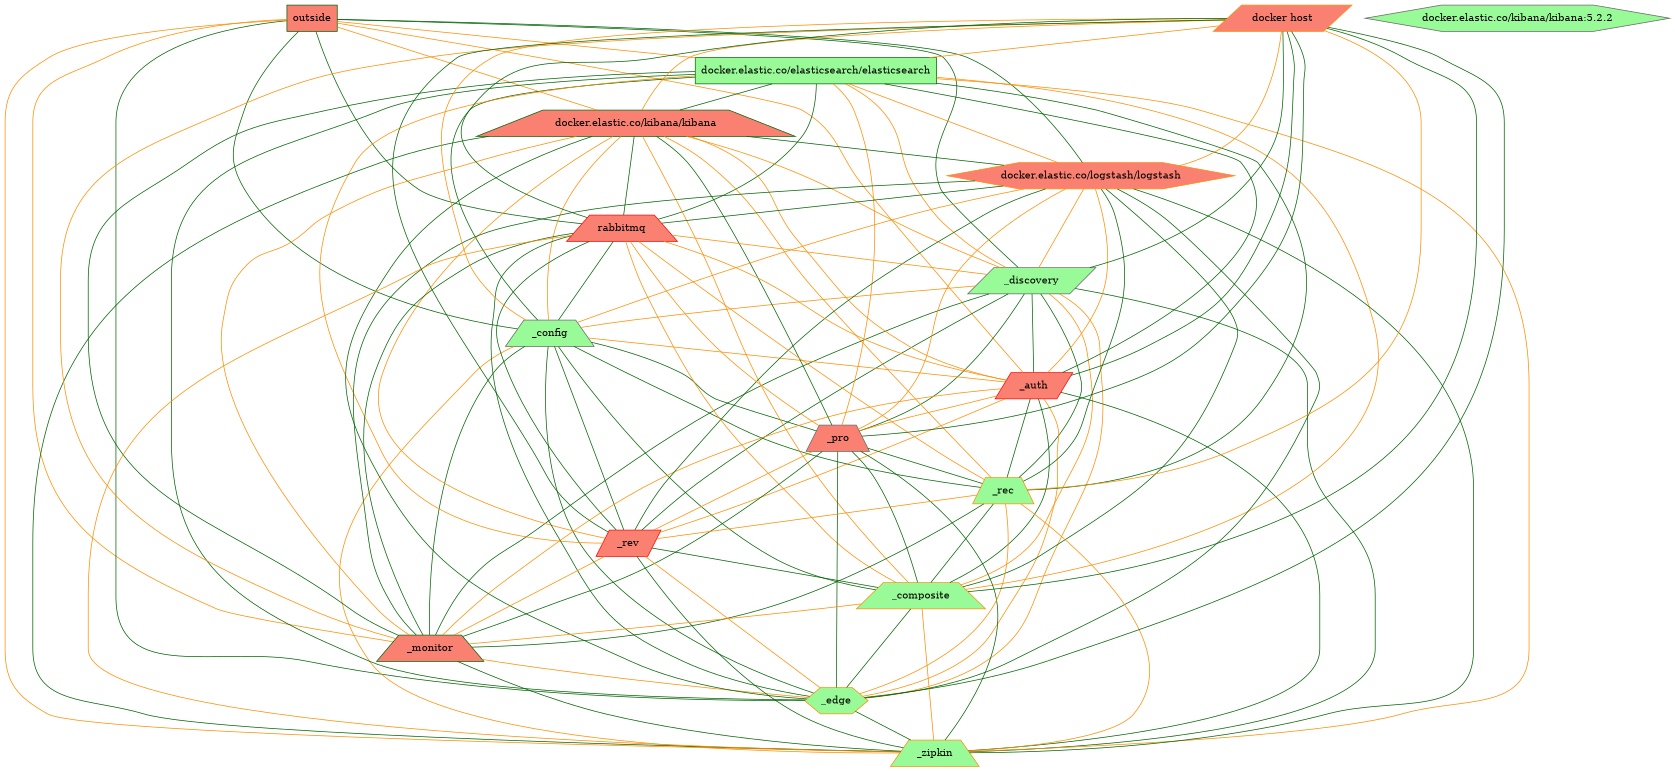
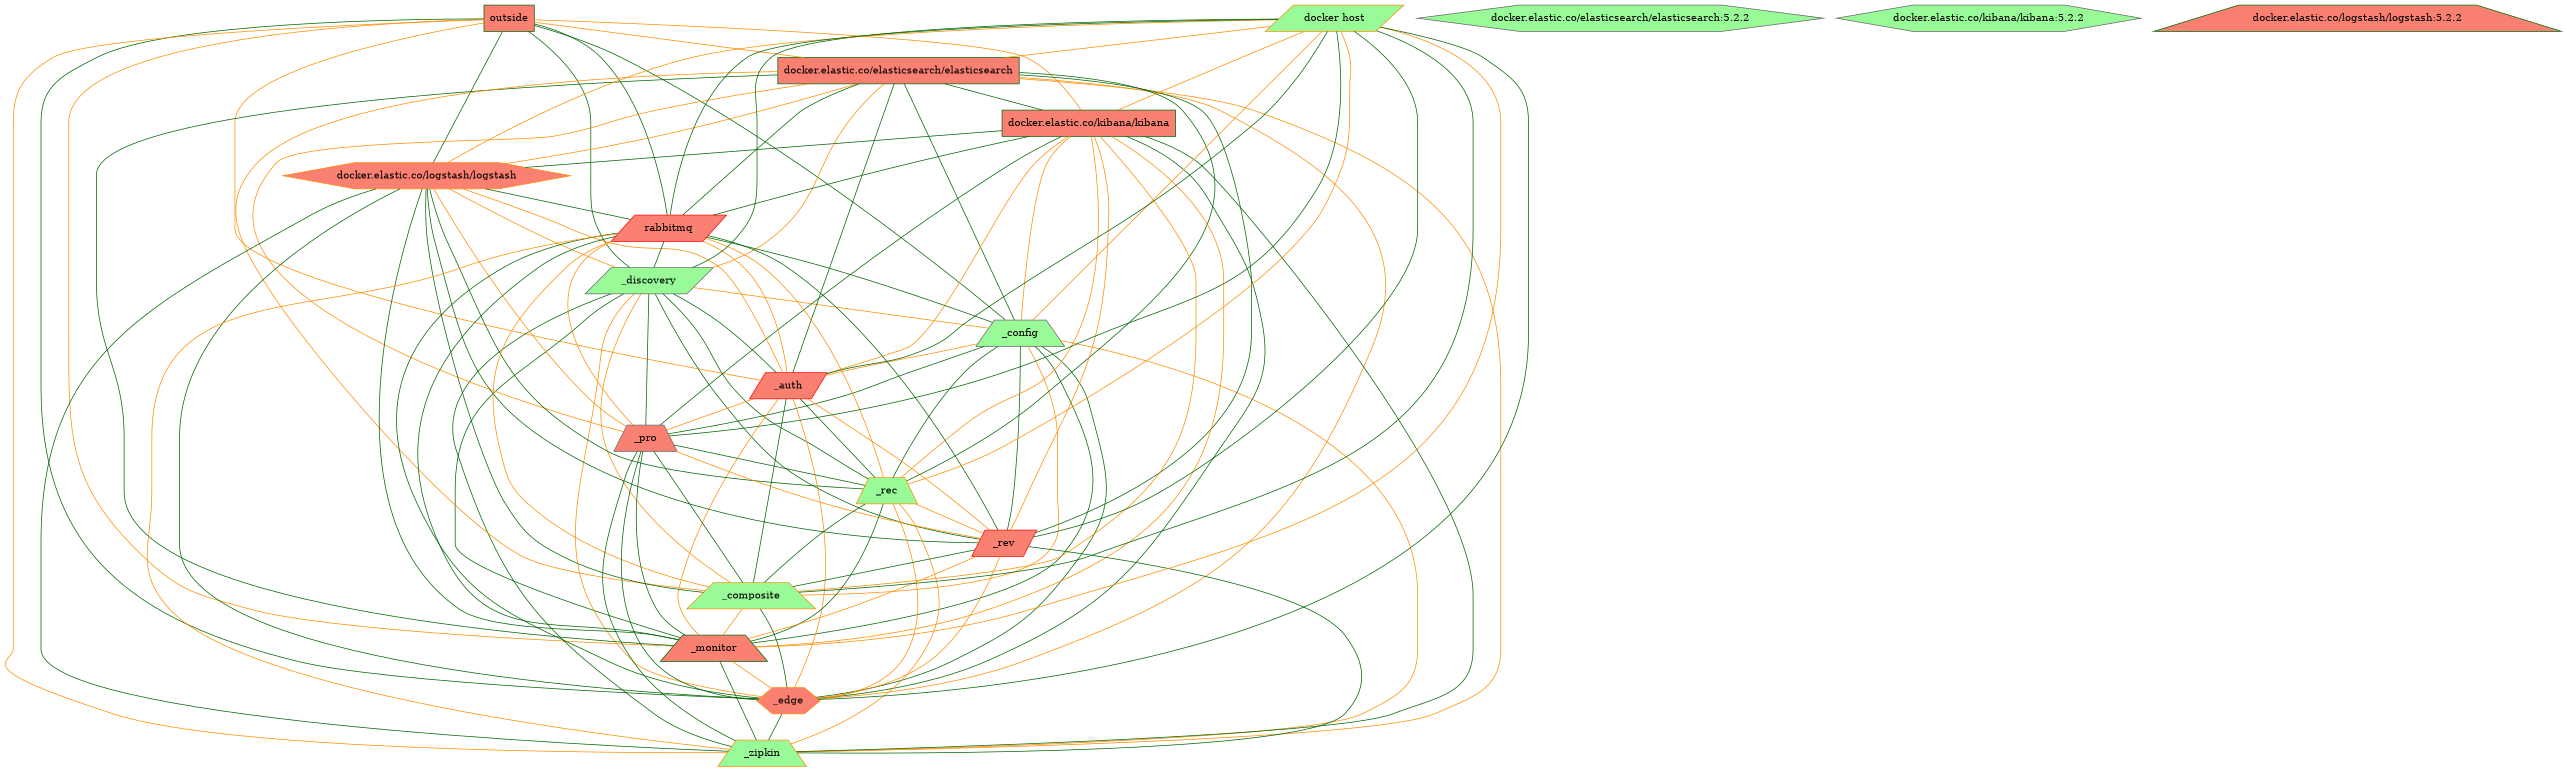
node "docker host": fillcolor salmon -> palegreen
node "docker.elastic.co/elasticsearch/elasticsearch:5.2.2": added
node "docker.elastic.co/logstash/logstash:5.2.2": added
node "docker.elastic.co/elasticsearch/elasticsearch": fillcolor palegreen -> salmon
node "docker.elastic.co/kibana/kibana": shape trapezium -> box
edge "docker.elastic.co/kibana/kibana" -- "_discovery": removed
node "rabbitmq": shape trapezium -> parallelogram
edge "docker.elastic.co/logstash/logstash" -- "_config": removed
edge "rabbitmq" -- "_discovery": color darkorange -> darkgreen
edge "docker.elastic.co/elasticsearch/elasticsearch" -- "_rev": color darkorange -> darkgreen
edge "docker.elastic.co/elasticsearch/elasticsearch" -- "_edge": color darkgreen -> darkorange
edge "_config" -- "_composite": color darkgreen -> darkorange
edge "_auth" -- "_zipkin": removed
edge "_composite" -- "_zipkin": removed
node "_edge": fillcolor palegreen -> salmon
